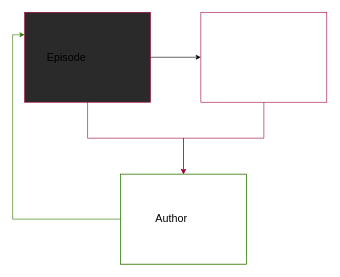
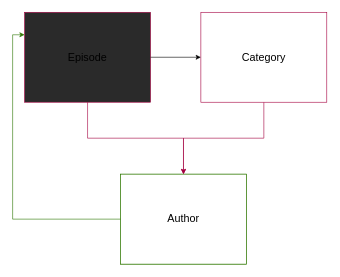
node "Episode": moved (66, 57) -> (87, 57)
node "Category": added
node "Author": moved (171, 219) -> (183, 219)
